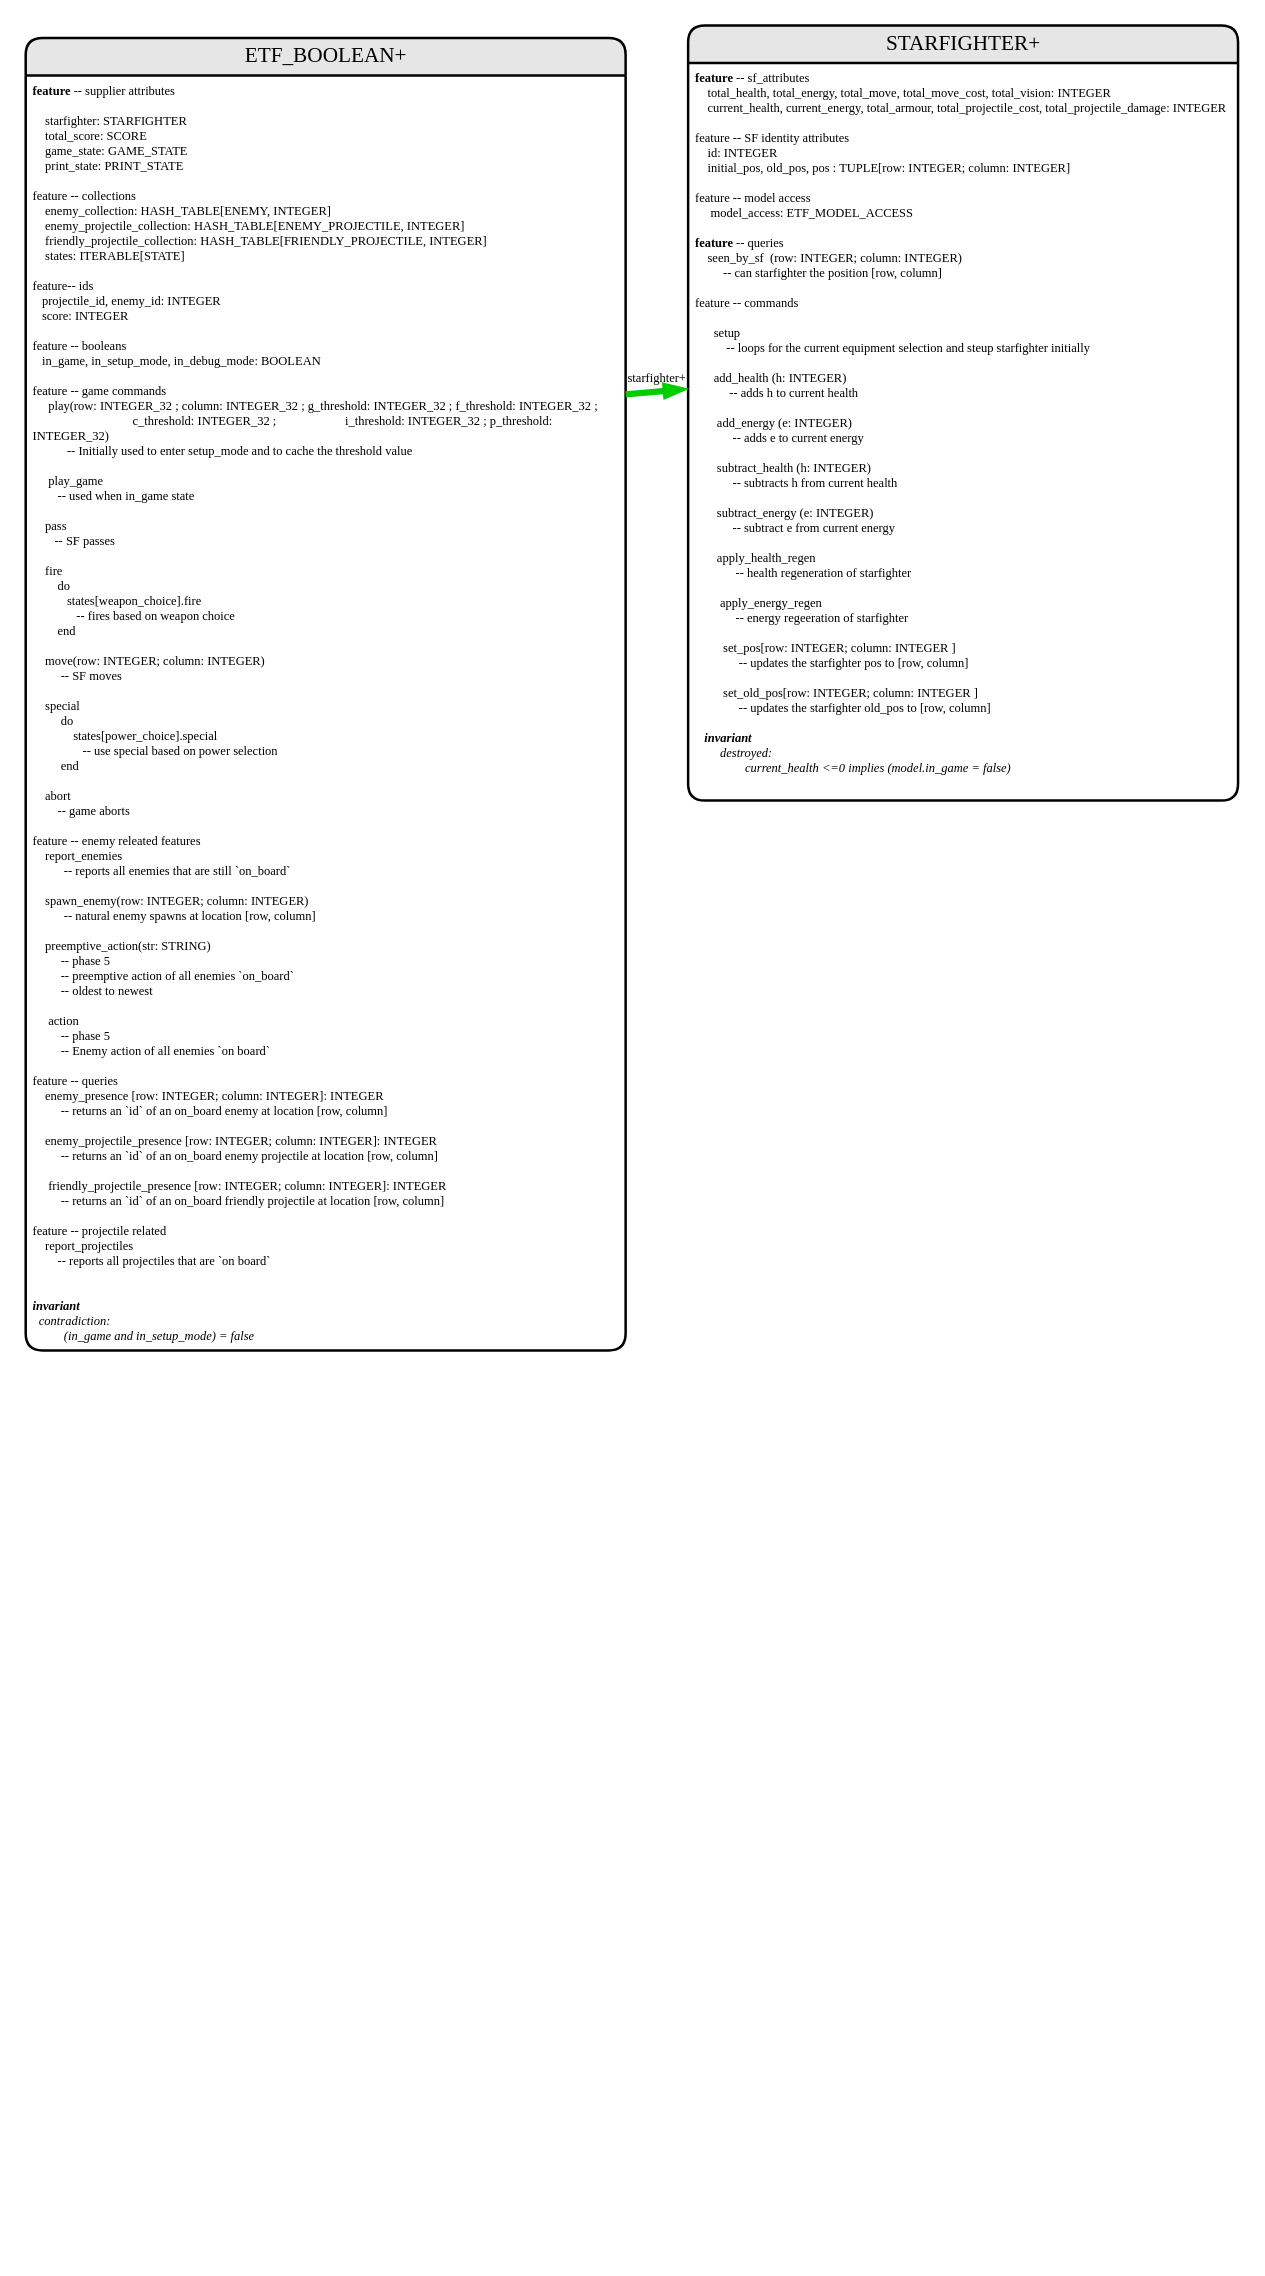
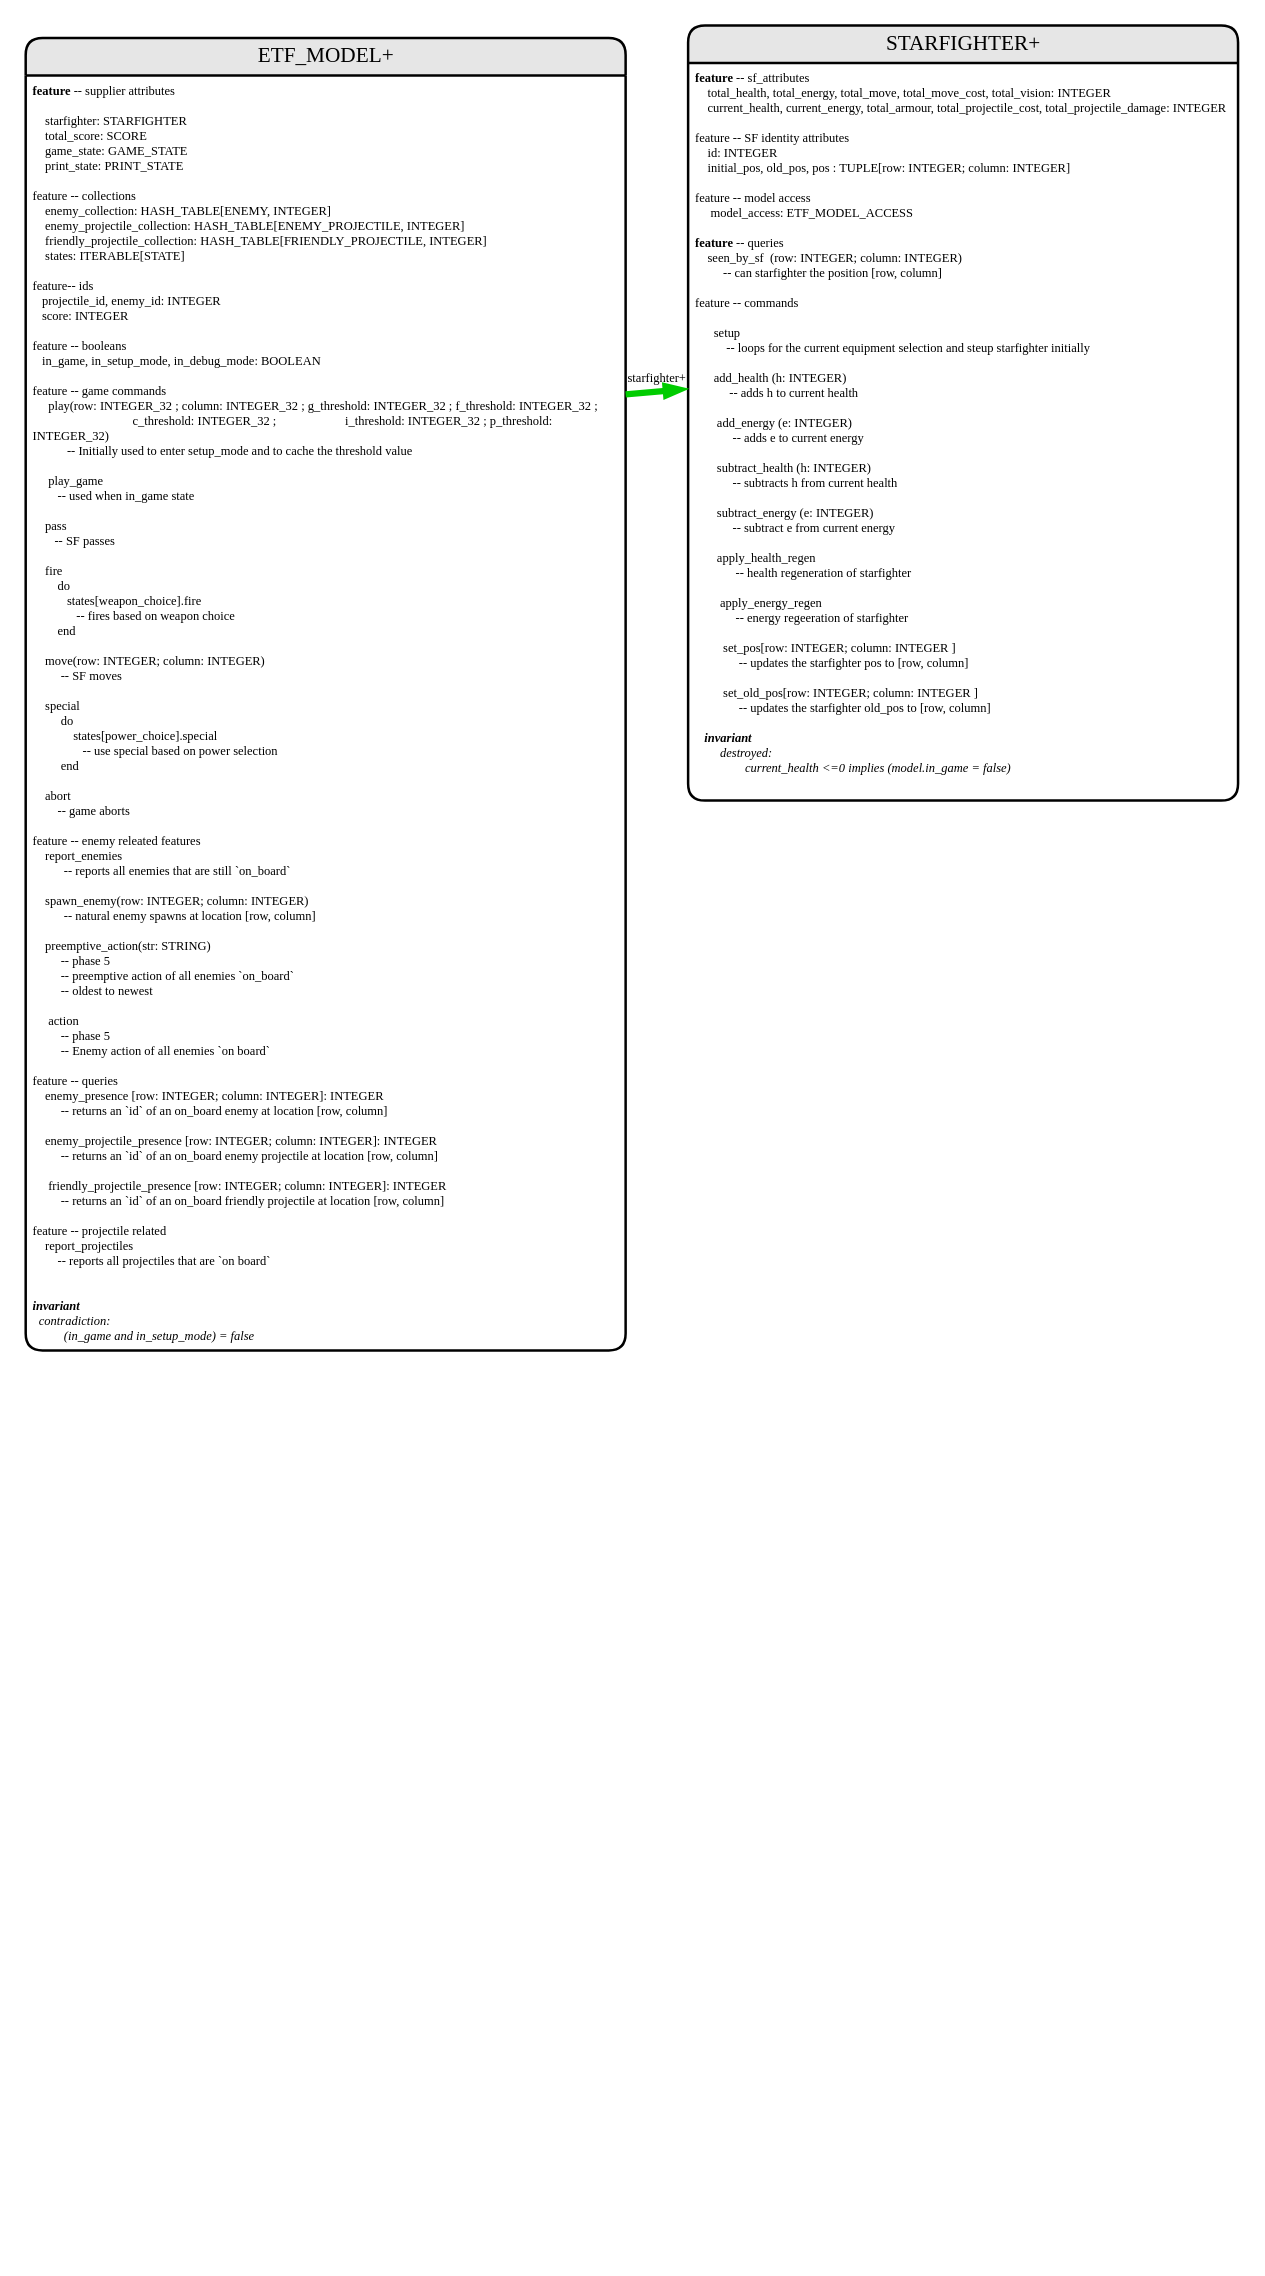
node "ETF_BOOLEAN+": label "ETF_BOOLEAN+" -> "ETF_MODEL+"
